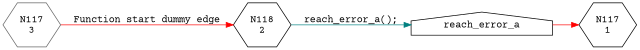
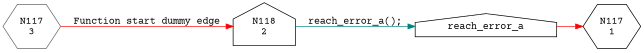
node "N118 2": shape hexagon -> house
